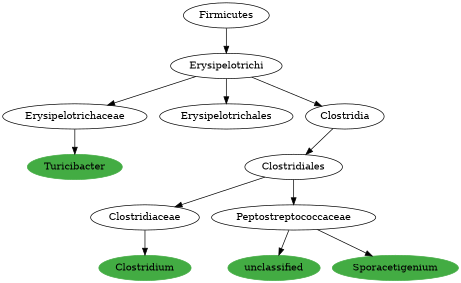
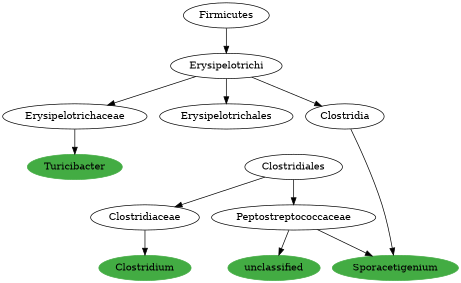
edge "Clostridia" -> "Clostridiales": now "Clostridia" -> "Sporacetigenium"
